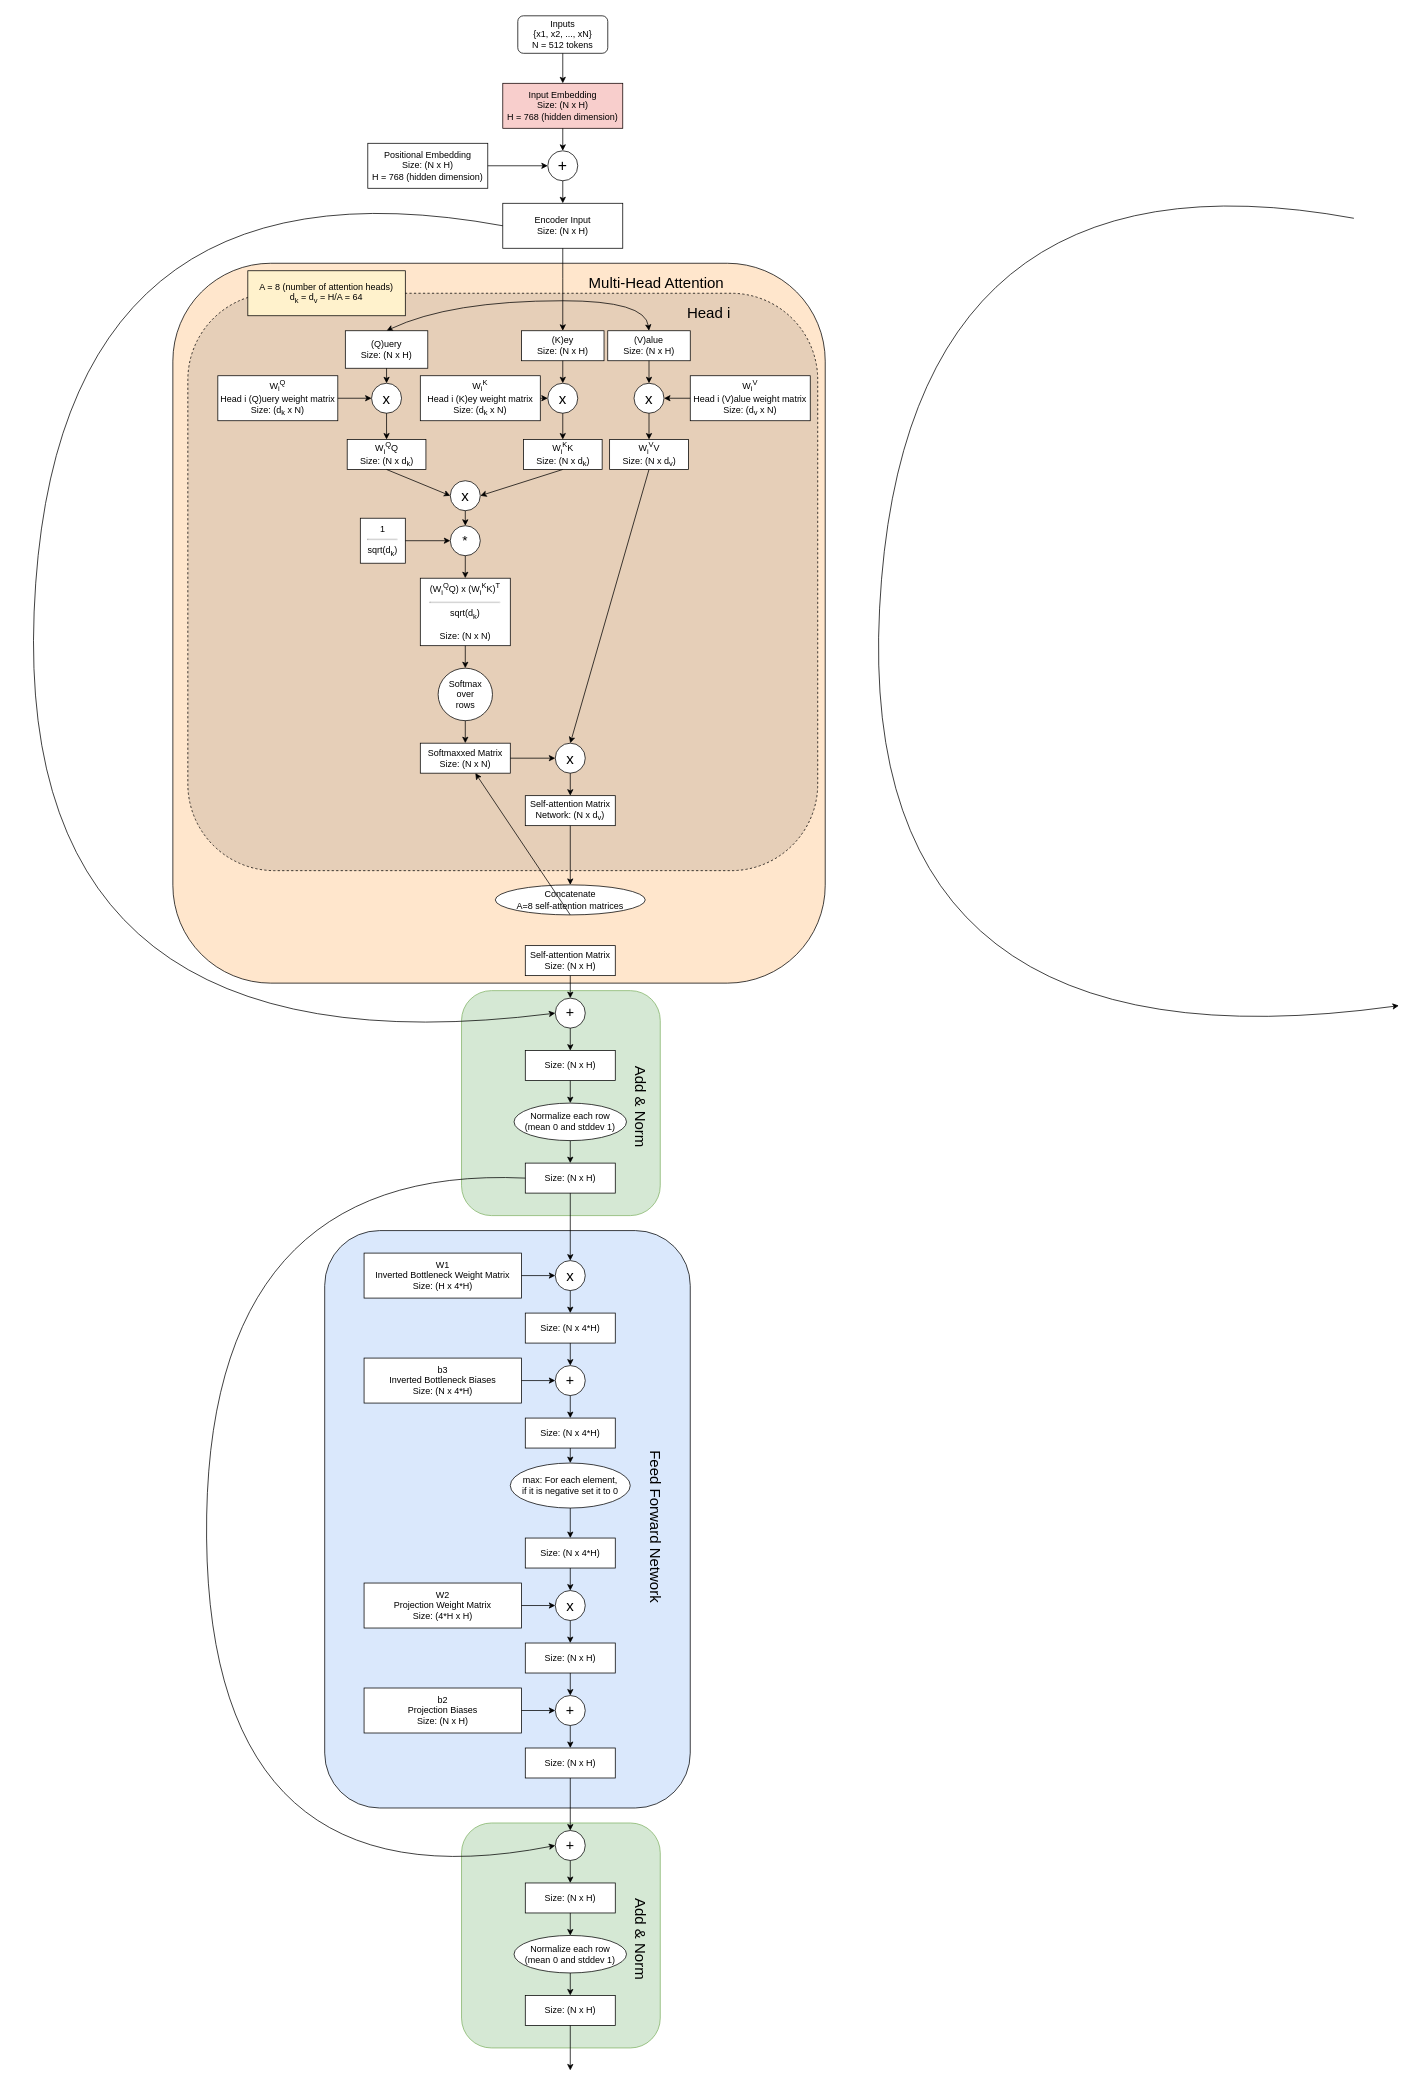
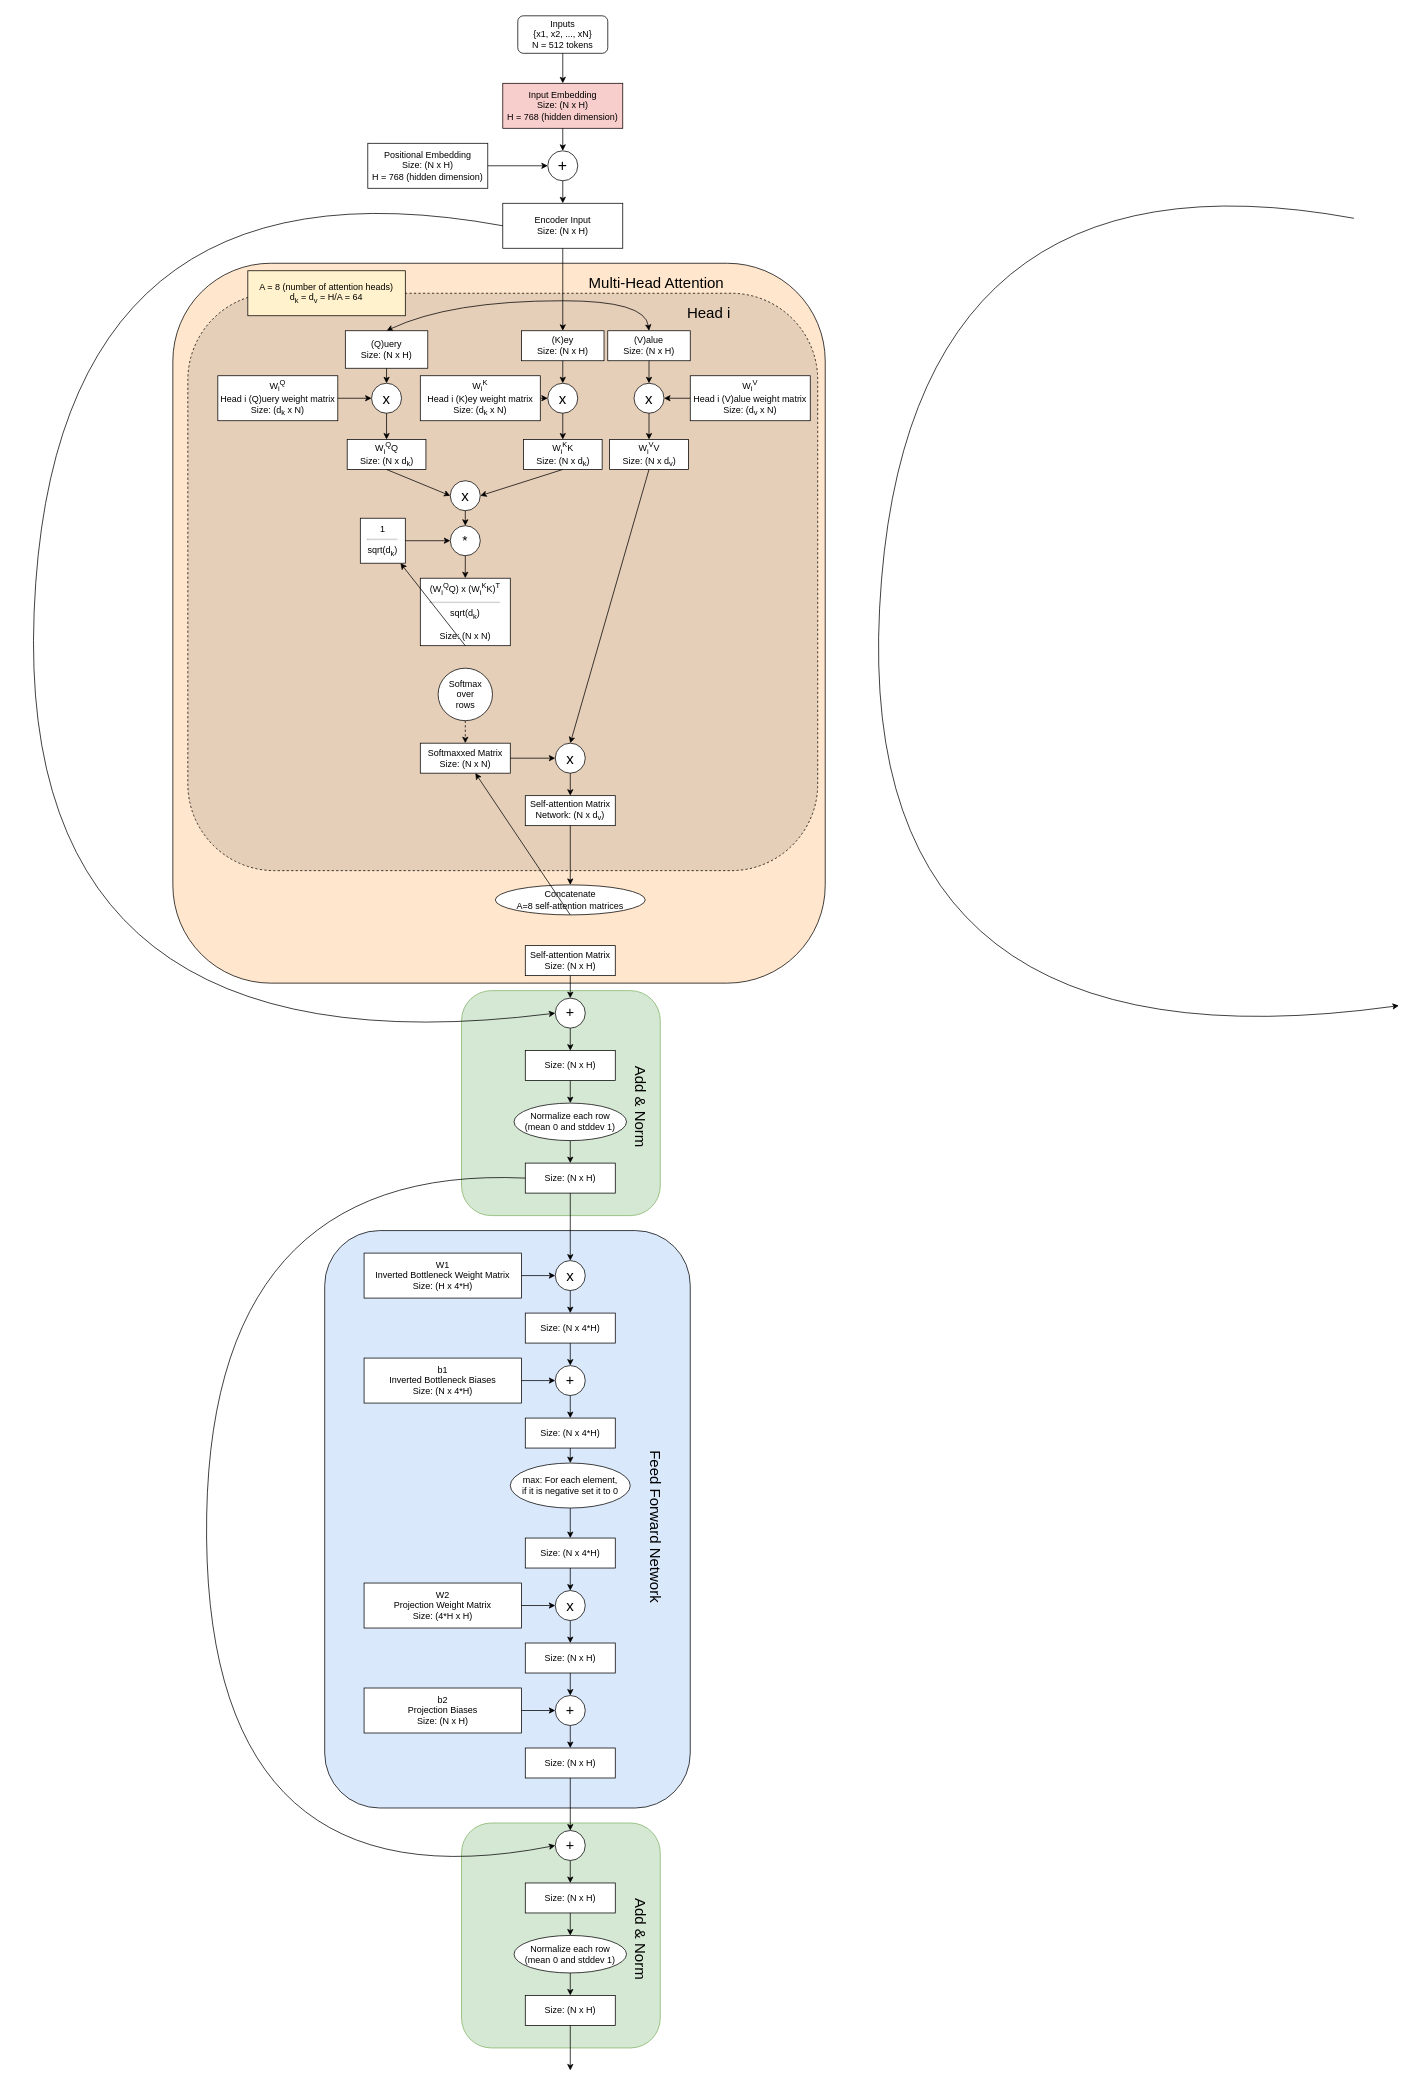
edge "(WiQQ) x (WiKK)T sqrt(dk) Size: (N x N)" -> "Softmax over rows": now "(WiQQ) x (WiKK)T sqrt(dk) Size: (N x N)" -> "1 sqrt(dk)"
edge "Softmax over rows" -> "Softmaxxed Matrix Size: (N x N)": style solid -> dashed
node "b3 Inverted Bottleneck Biases Size: (N x 4*H)": label "b3 Inverted Bottleneck Biases Size: (N x 4*H)" -> "b1 Inverted Bottleneck Biases Size: (N x 4*H)"
